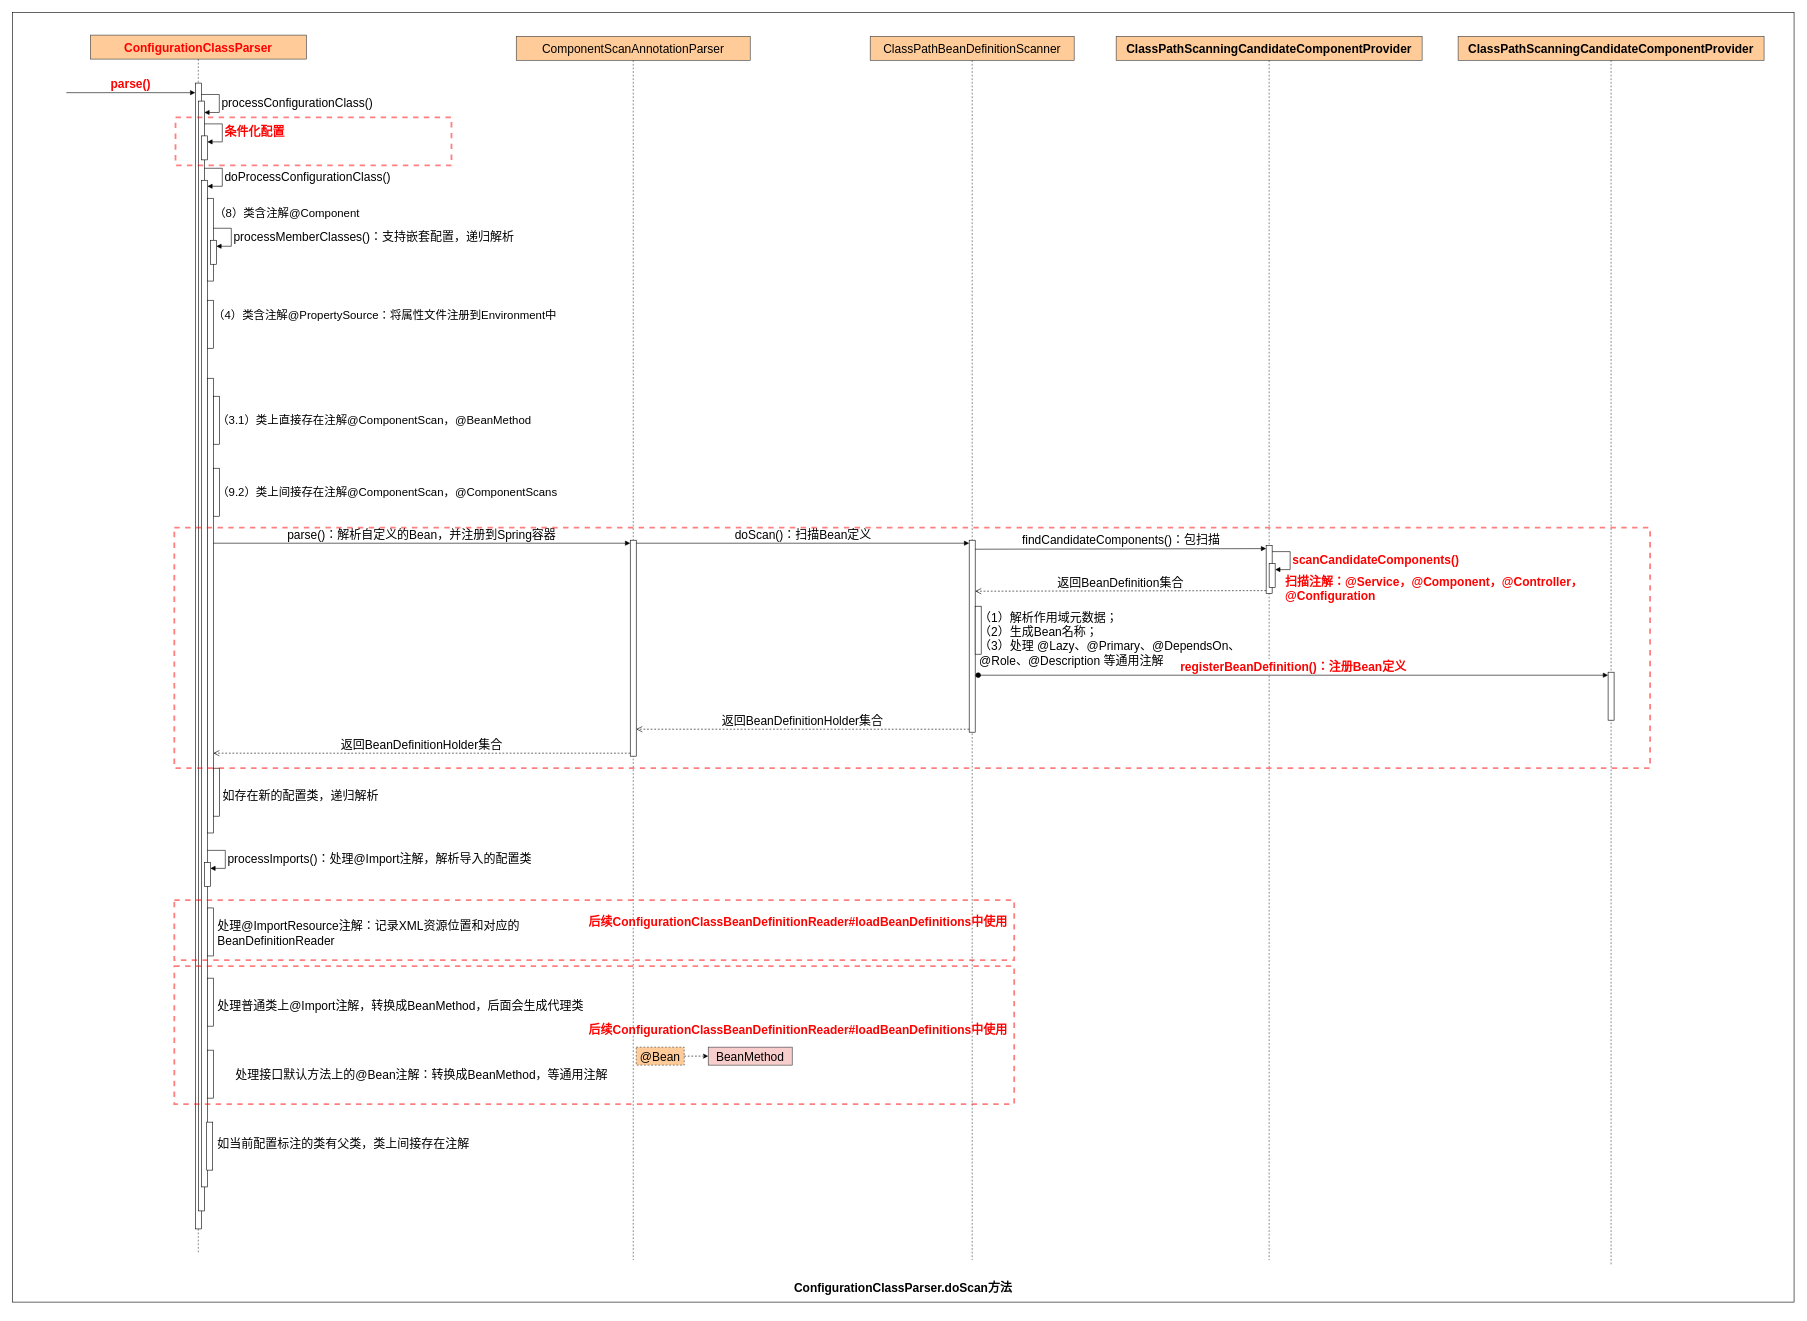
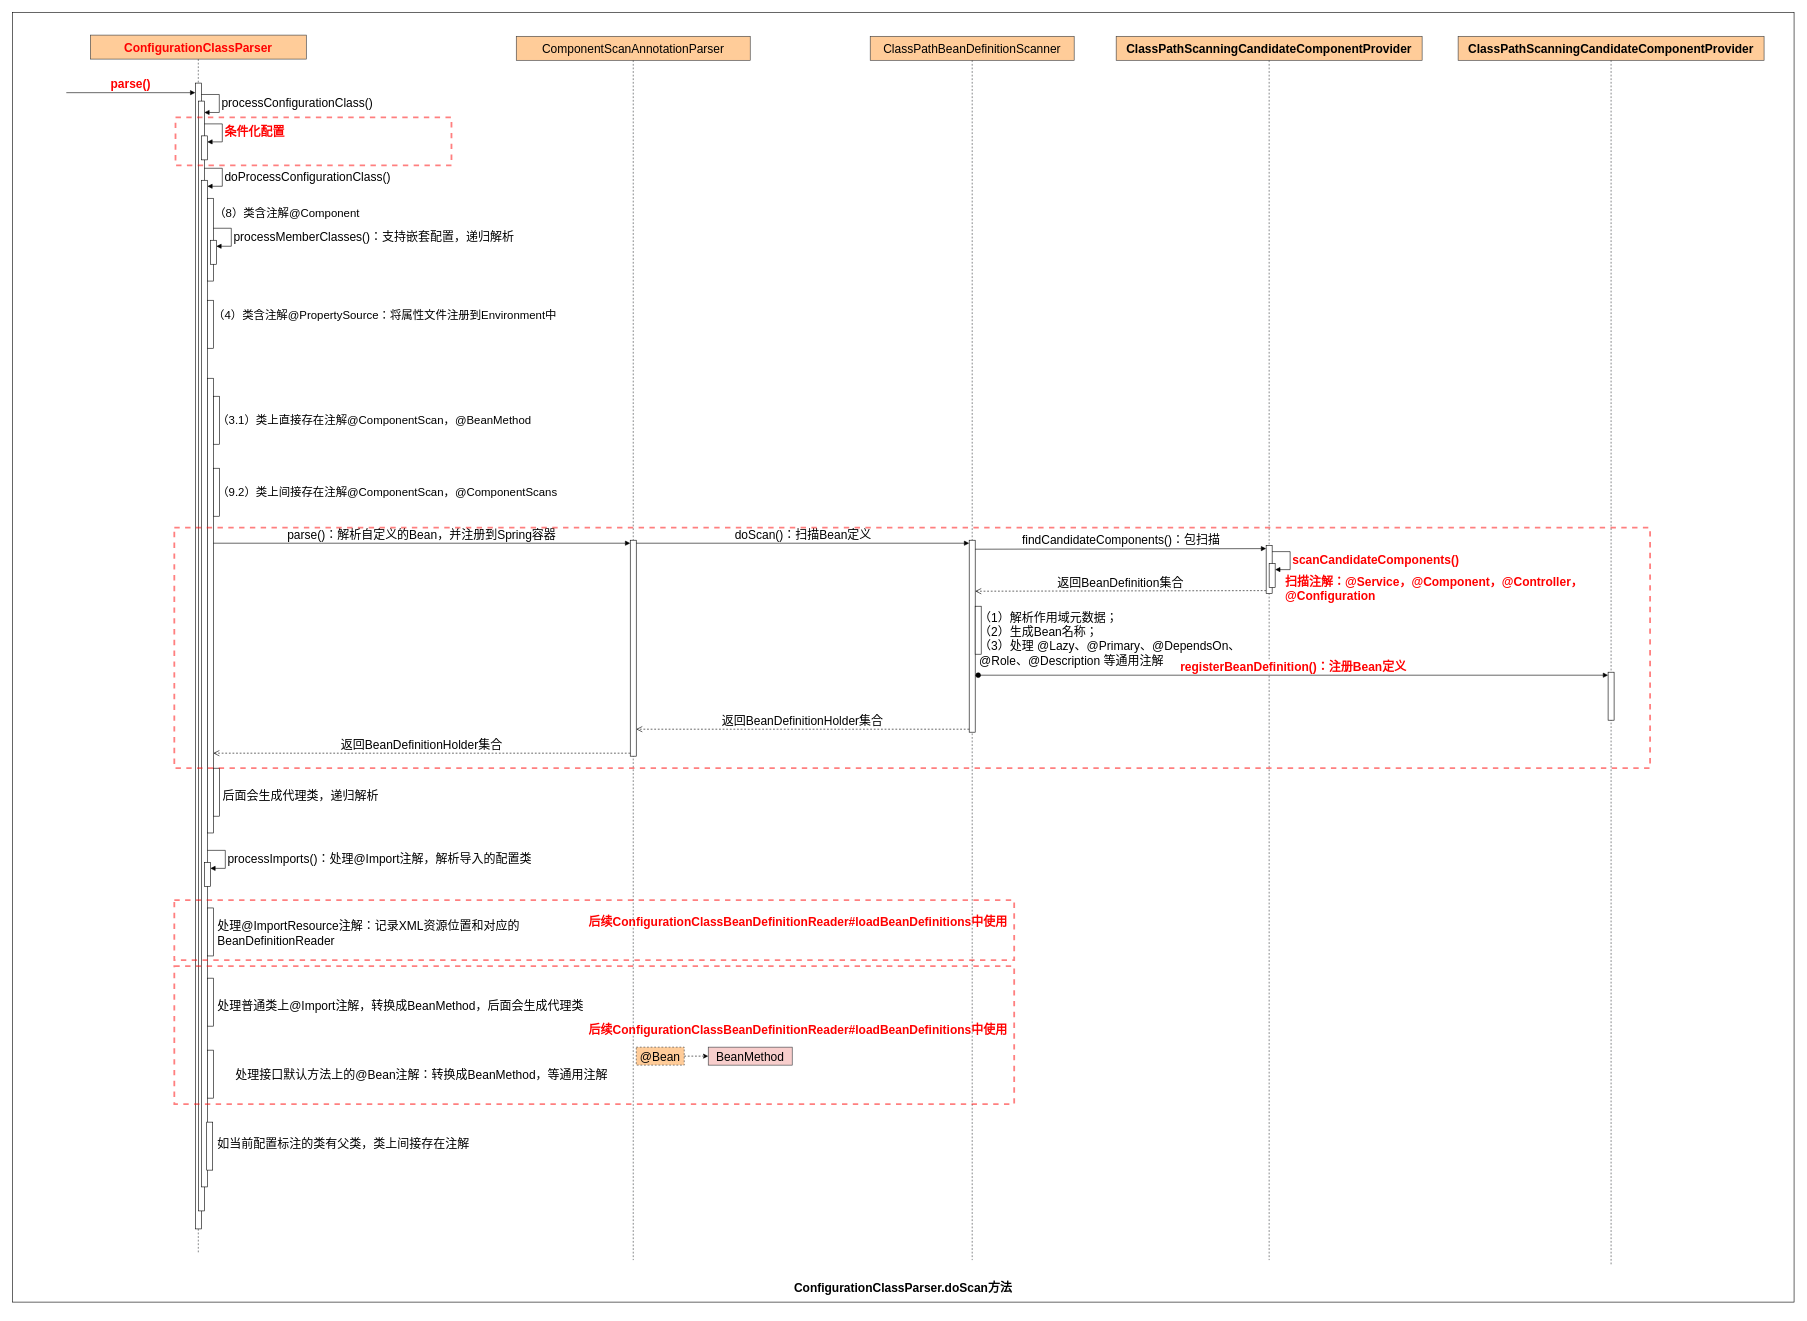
node "如存在新的配置类，递归解析": label "如存在新的配置类，递归解析" -> "后面会生成代理类，递归解析"
